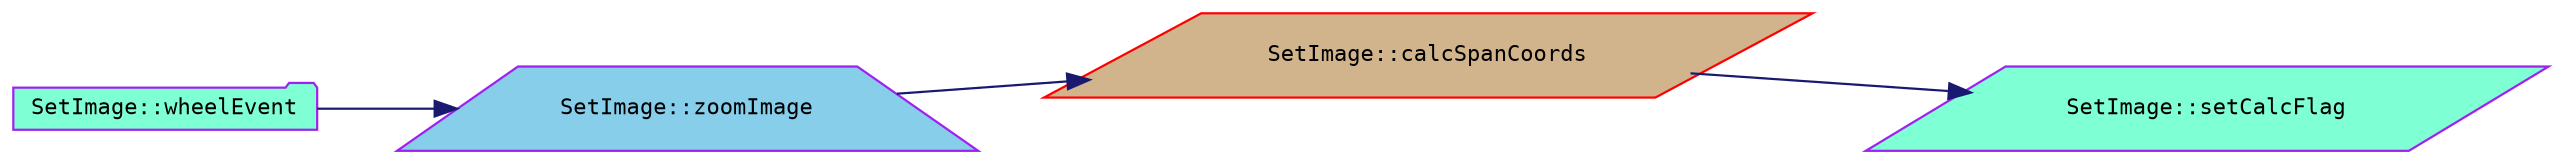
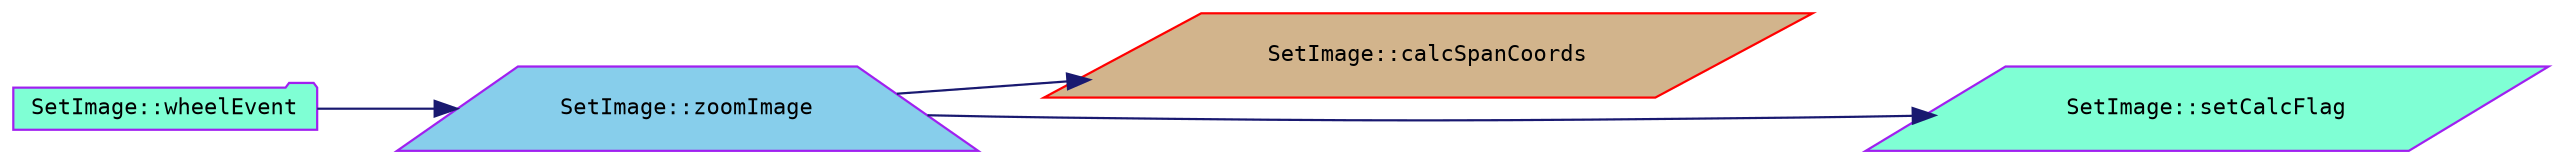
edge "SetImage::calcSpanCoords" -> "SetImage::setCalcFlag": now "SetImage::zoomImage" -> "SetImage::setCalcFlag"
